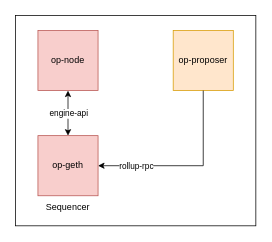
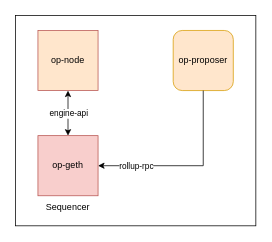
node "op-node": fillcolor #f8cecc -> #ffe6cc
node "op-proposer": shape rectangle -> rounded rectangle
